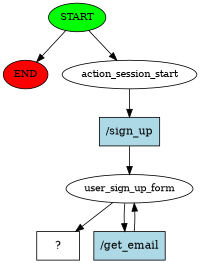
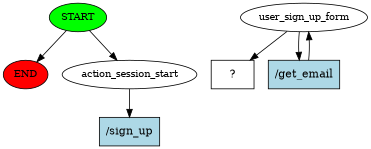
edge "/sign_up" -> "user_sign_up_form": removed
